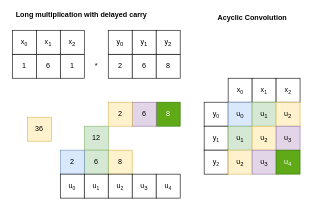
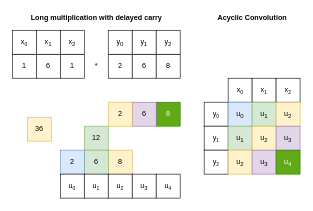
node "Long multiplication with delayed carry": moved (81, 15) -> (96, 18)
